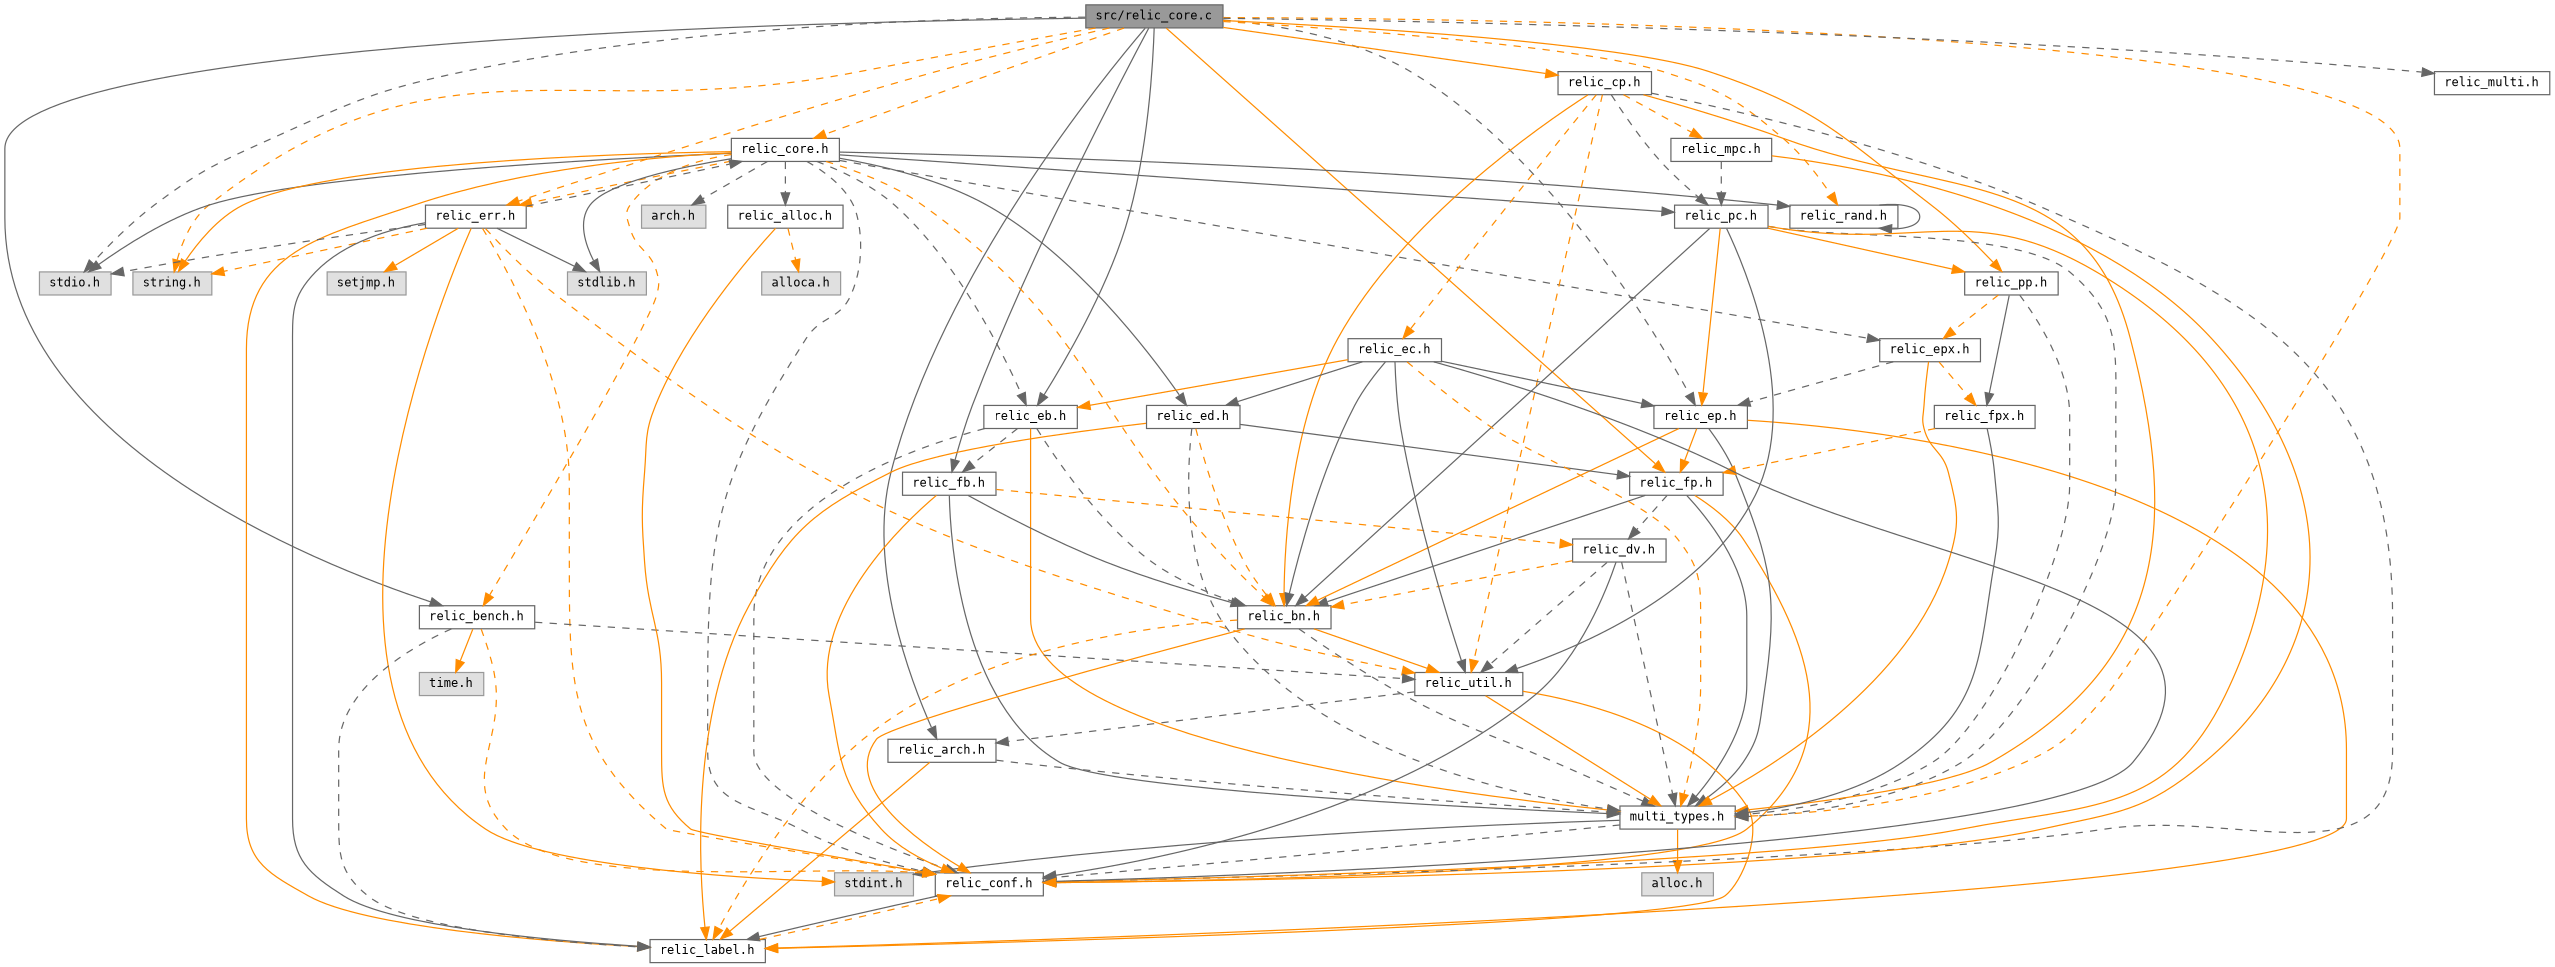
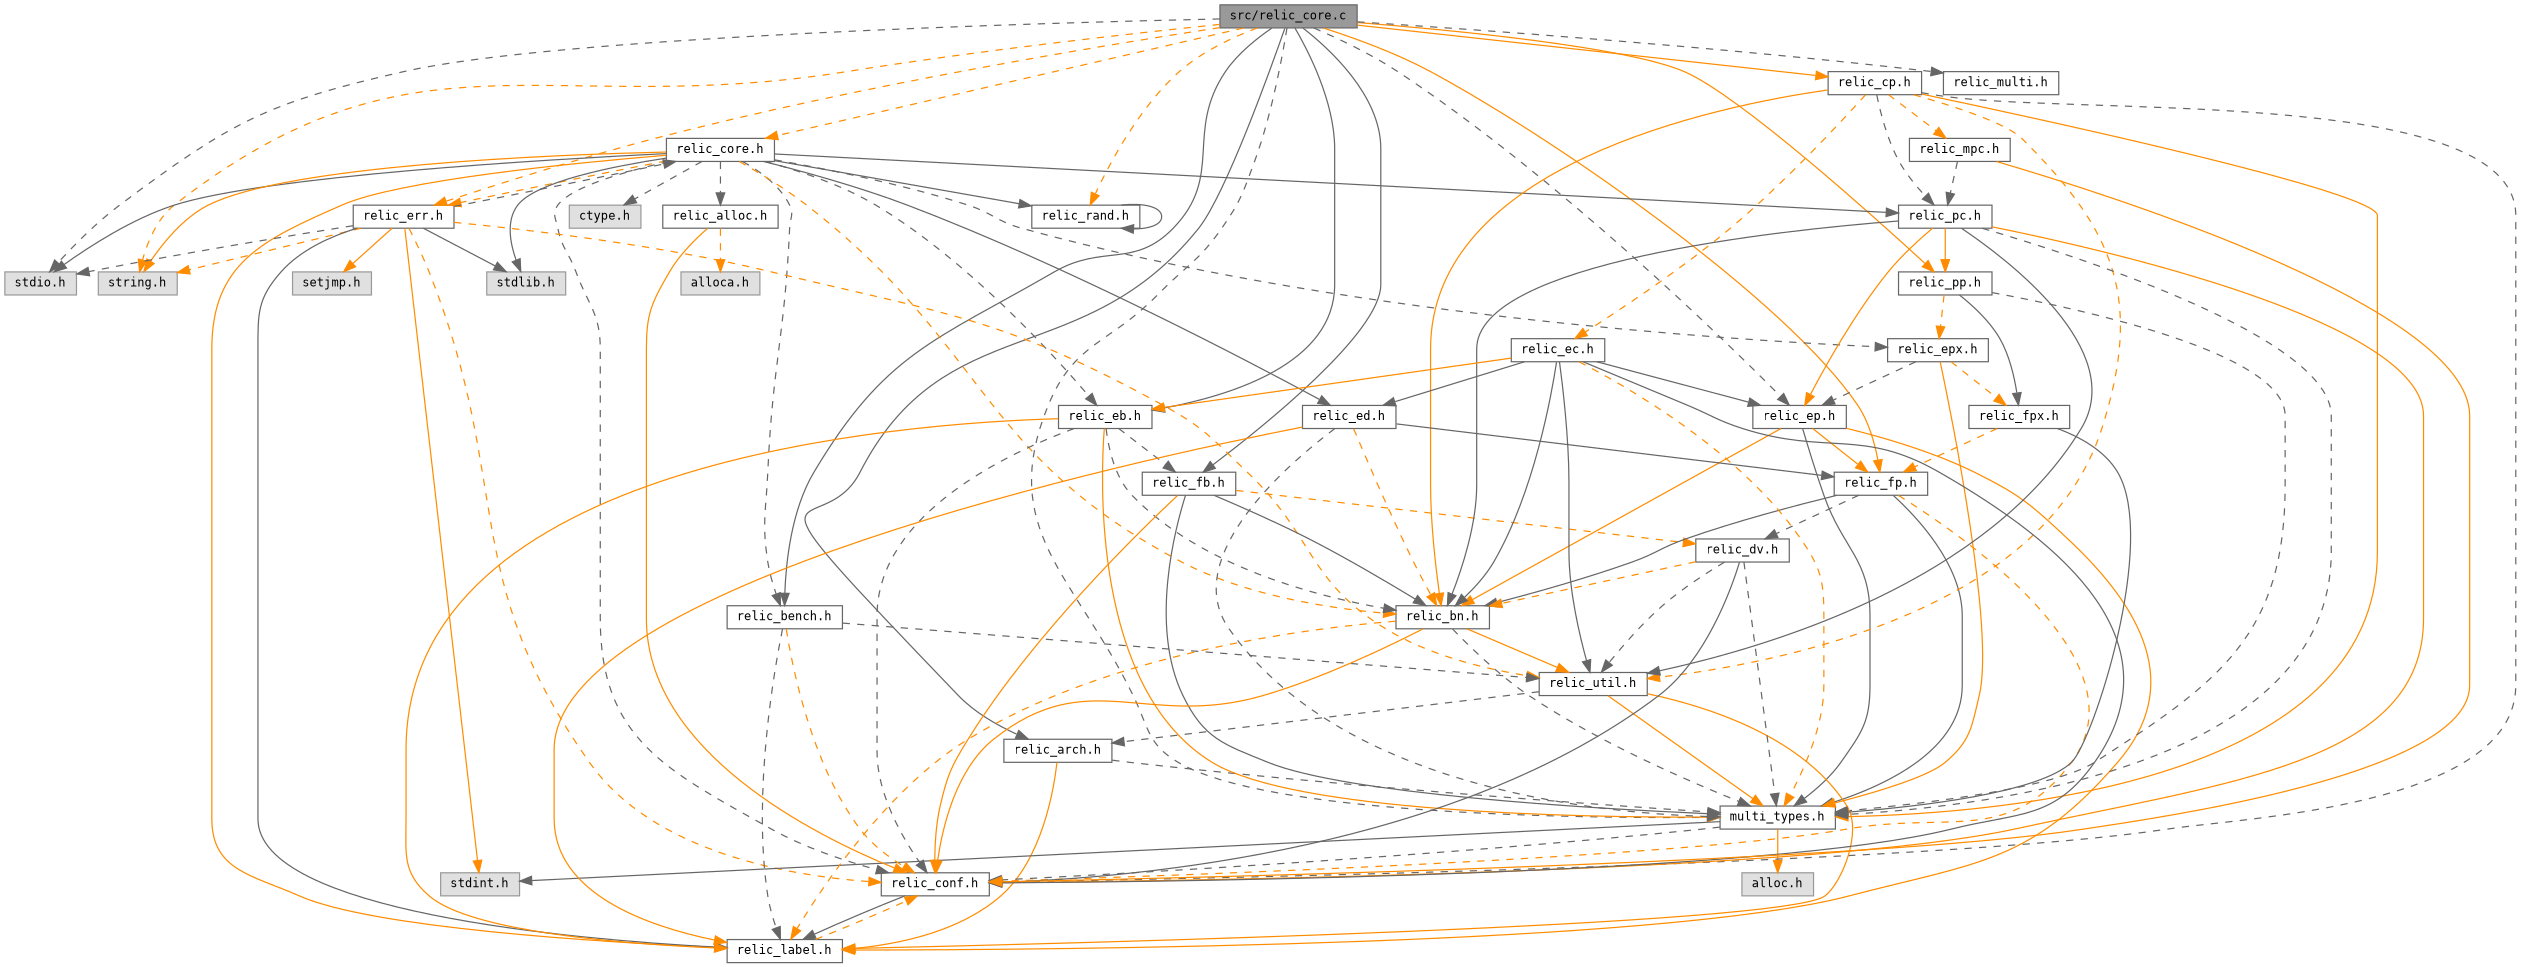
edge "src/relic_core.c" -> "multi_types.h": color darkorange -> gray40
node "arch.h": label "arch.h" -> "ctype.h"
edge "relic_core.h" -> "relic_bench.h": color darkorange -> gray40
edge "relic_eb.h" -> "relic_label.h": added
node "time.h": removed
edge "relic_fp.h" -> "relic_conf.h": style solid -> dashed
